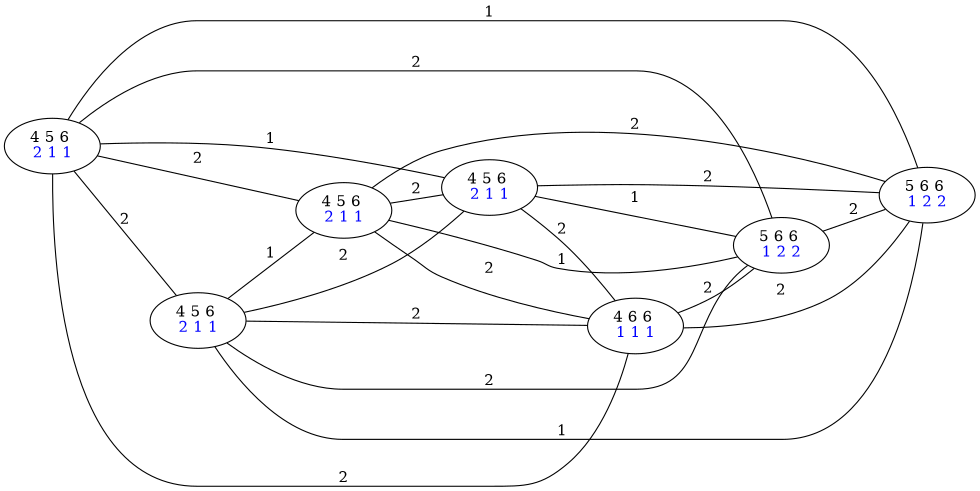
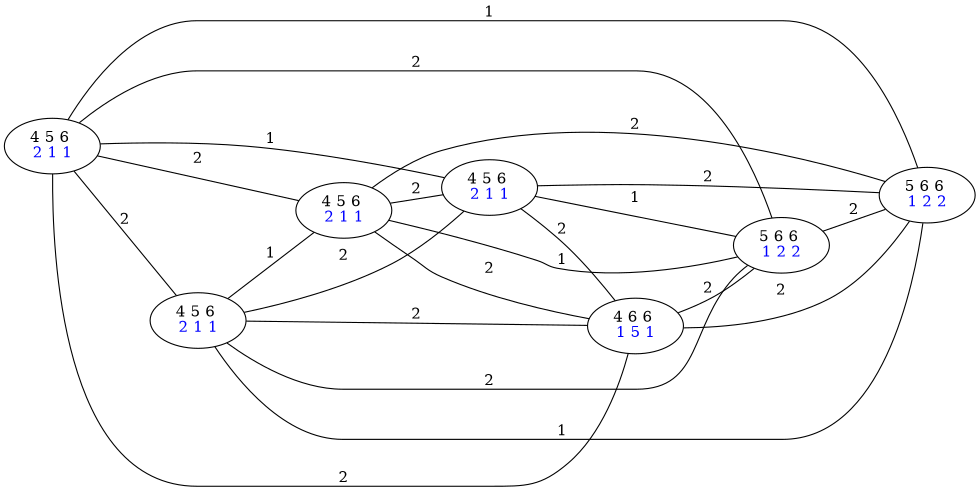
node "4 6 6": text "1 1 1" -> "1 5 1"
